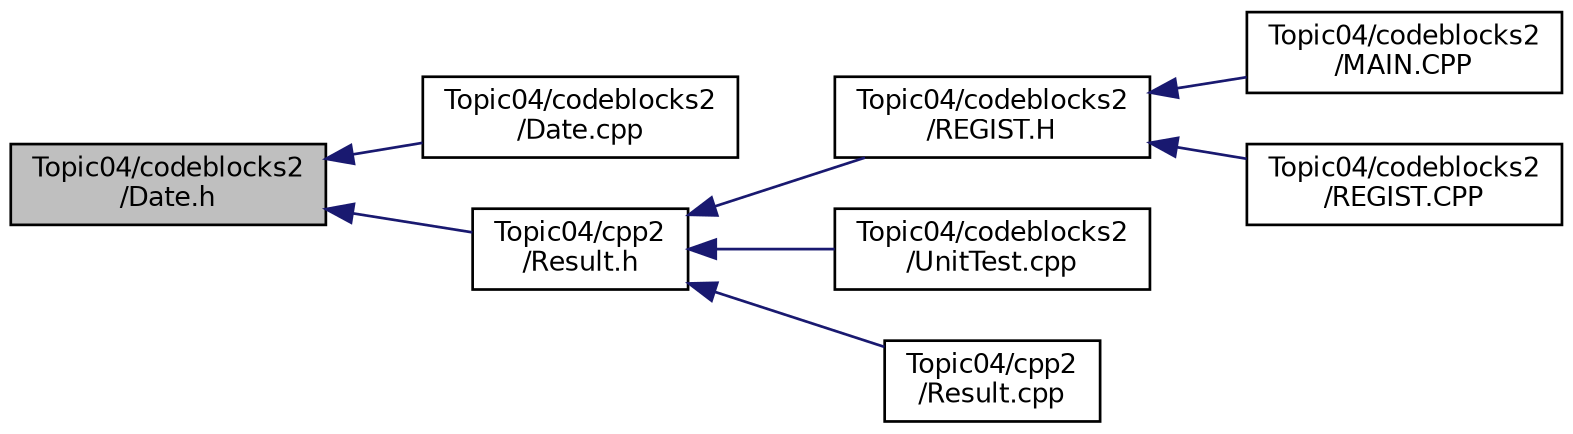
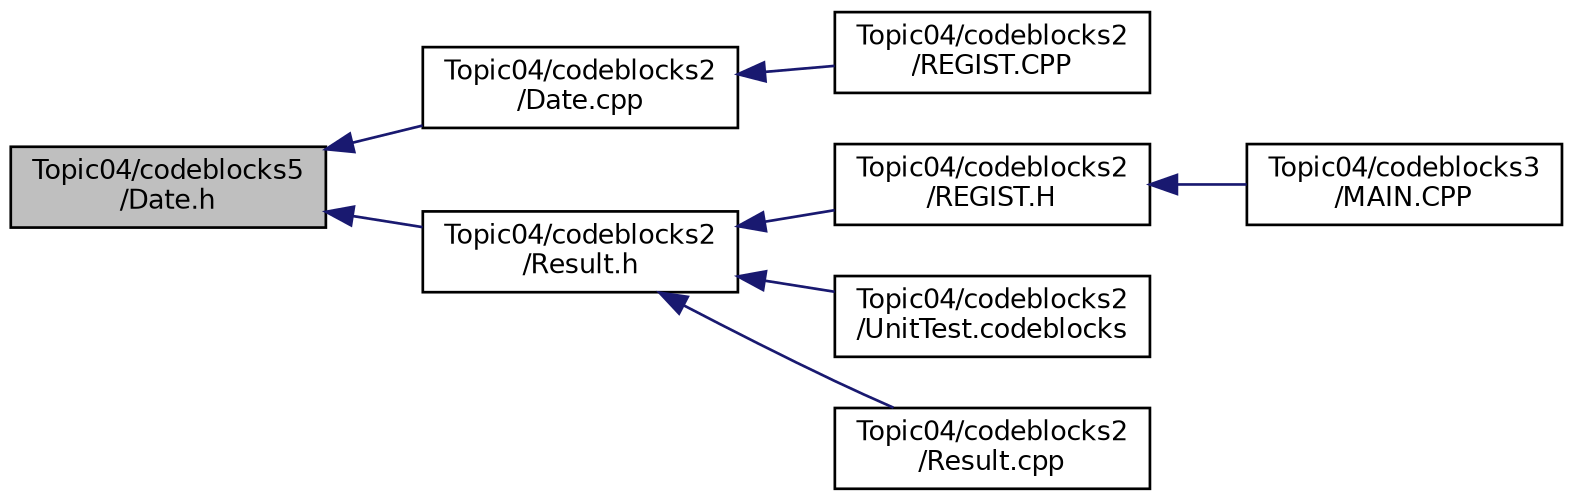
node "Topic04/codeblocks2 /MAIN.CPP": label "Topic04/codeblocks2 /MAIN.CPP" -> "Topic04/codeblocks3 /MAIN.CPP"
edge "Topic04/codeblocks2 /REGIST.CPP" -> "Topic04/codeblocks2 /REGIST.H": now "Topic04/codeblocks2 /REGIST.CPP" -> "Topic04/codeblocks2 /Date.cpp"
node "Topic04/codeblocks2 /Date.h": label "Topic04/codeblocks2 /Date.h" -> "Topic04/codeblocks5 /Date.h"
node "Topic04/cpp2 /Result.h": label "Topic04/cpp2 /Result.h" -> "Topic04/codeblocks2 /Result.h"
node "Topic04/codeblocks2 /UnitTest.cpp": label "Topic04/codeblocks2 /UnitTest.cpp" -> "Topic04/codeblocks2 /UnitTest.codeblocks"
node "Topic04/cpp2 /Result.cpp": label "Topic04/cpp2 /Result.cpp" -> "Topic04/codeblocks2 /Result.cpp"
